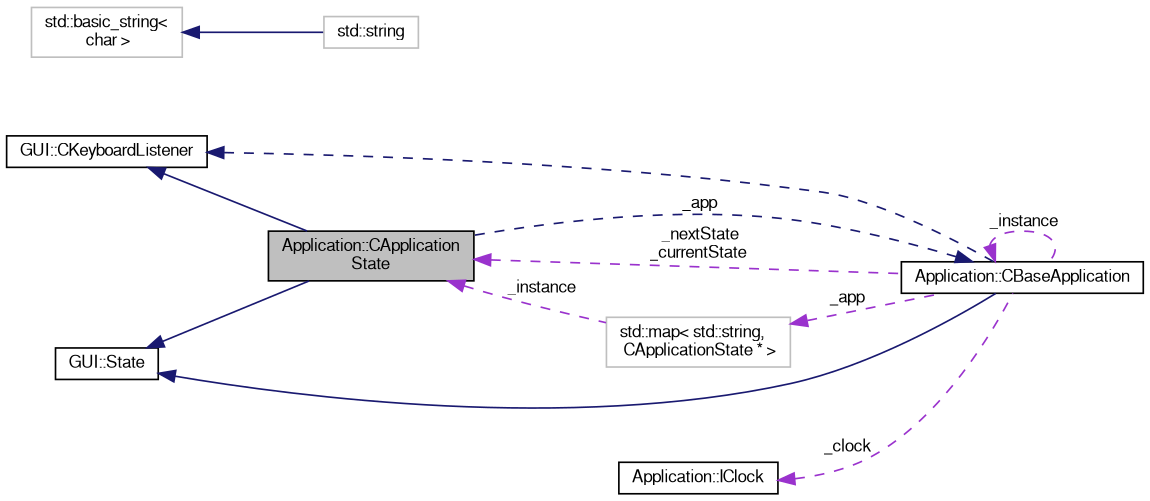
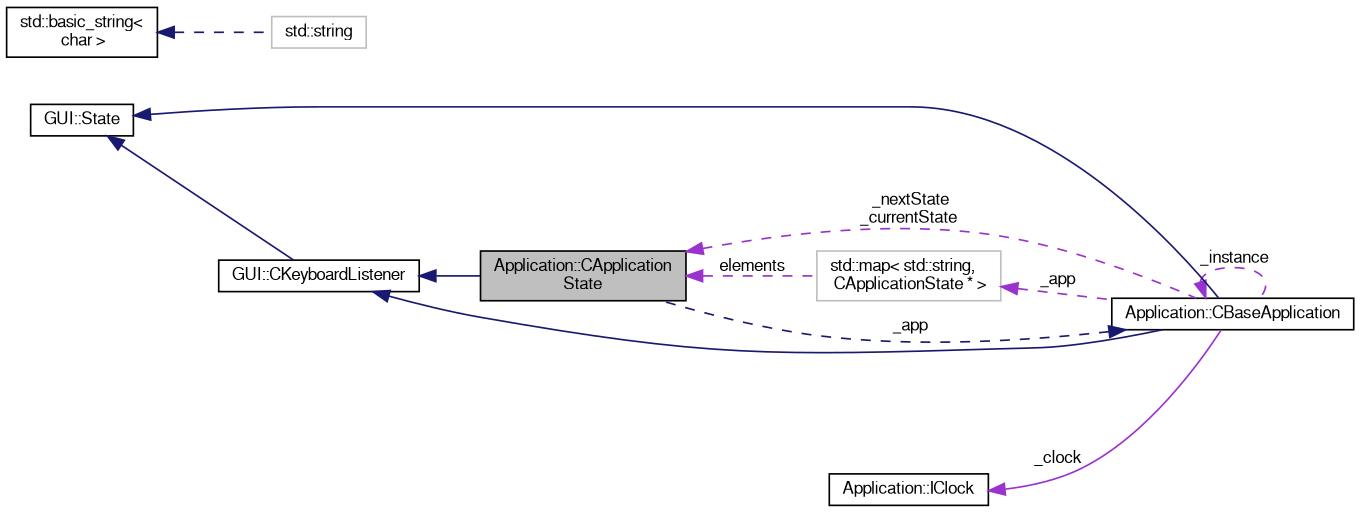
node "std::basic_string< char >": color grey75 -> black
edge "std::string" -> "std::basic_string< char >": style solid -> dashed
edge "Application::CBaseApplication" -> "GUI::CKeyboardListener": style dashed -> solid
edge "std::map< std::string, CApplicationState * >" -> "Application::CApplication State": label " _instance" -> " elements"
edge "Application::CApplication State" -> "GUI::State": now "GUI::CKeyboardListener" -> "GUI::State"
edge "Application::CBaseApplication" -> "Application::IClock": style dashed -> solid
